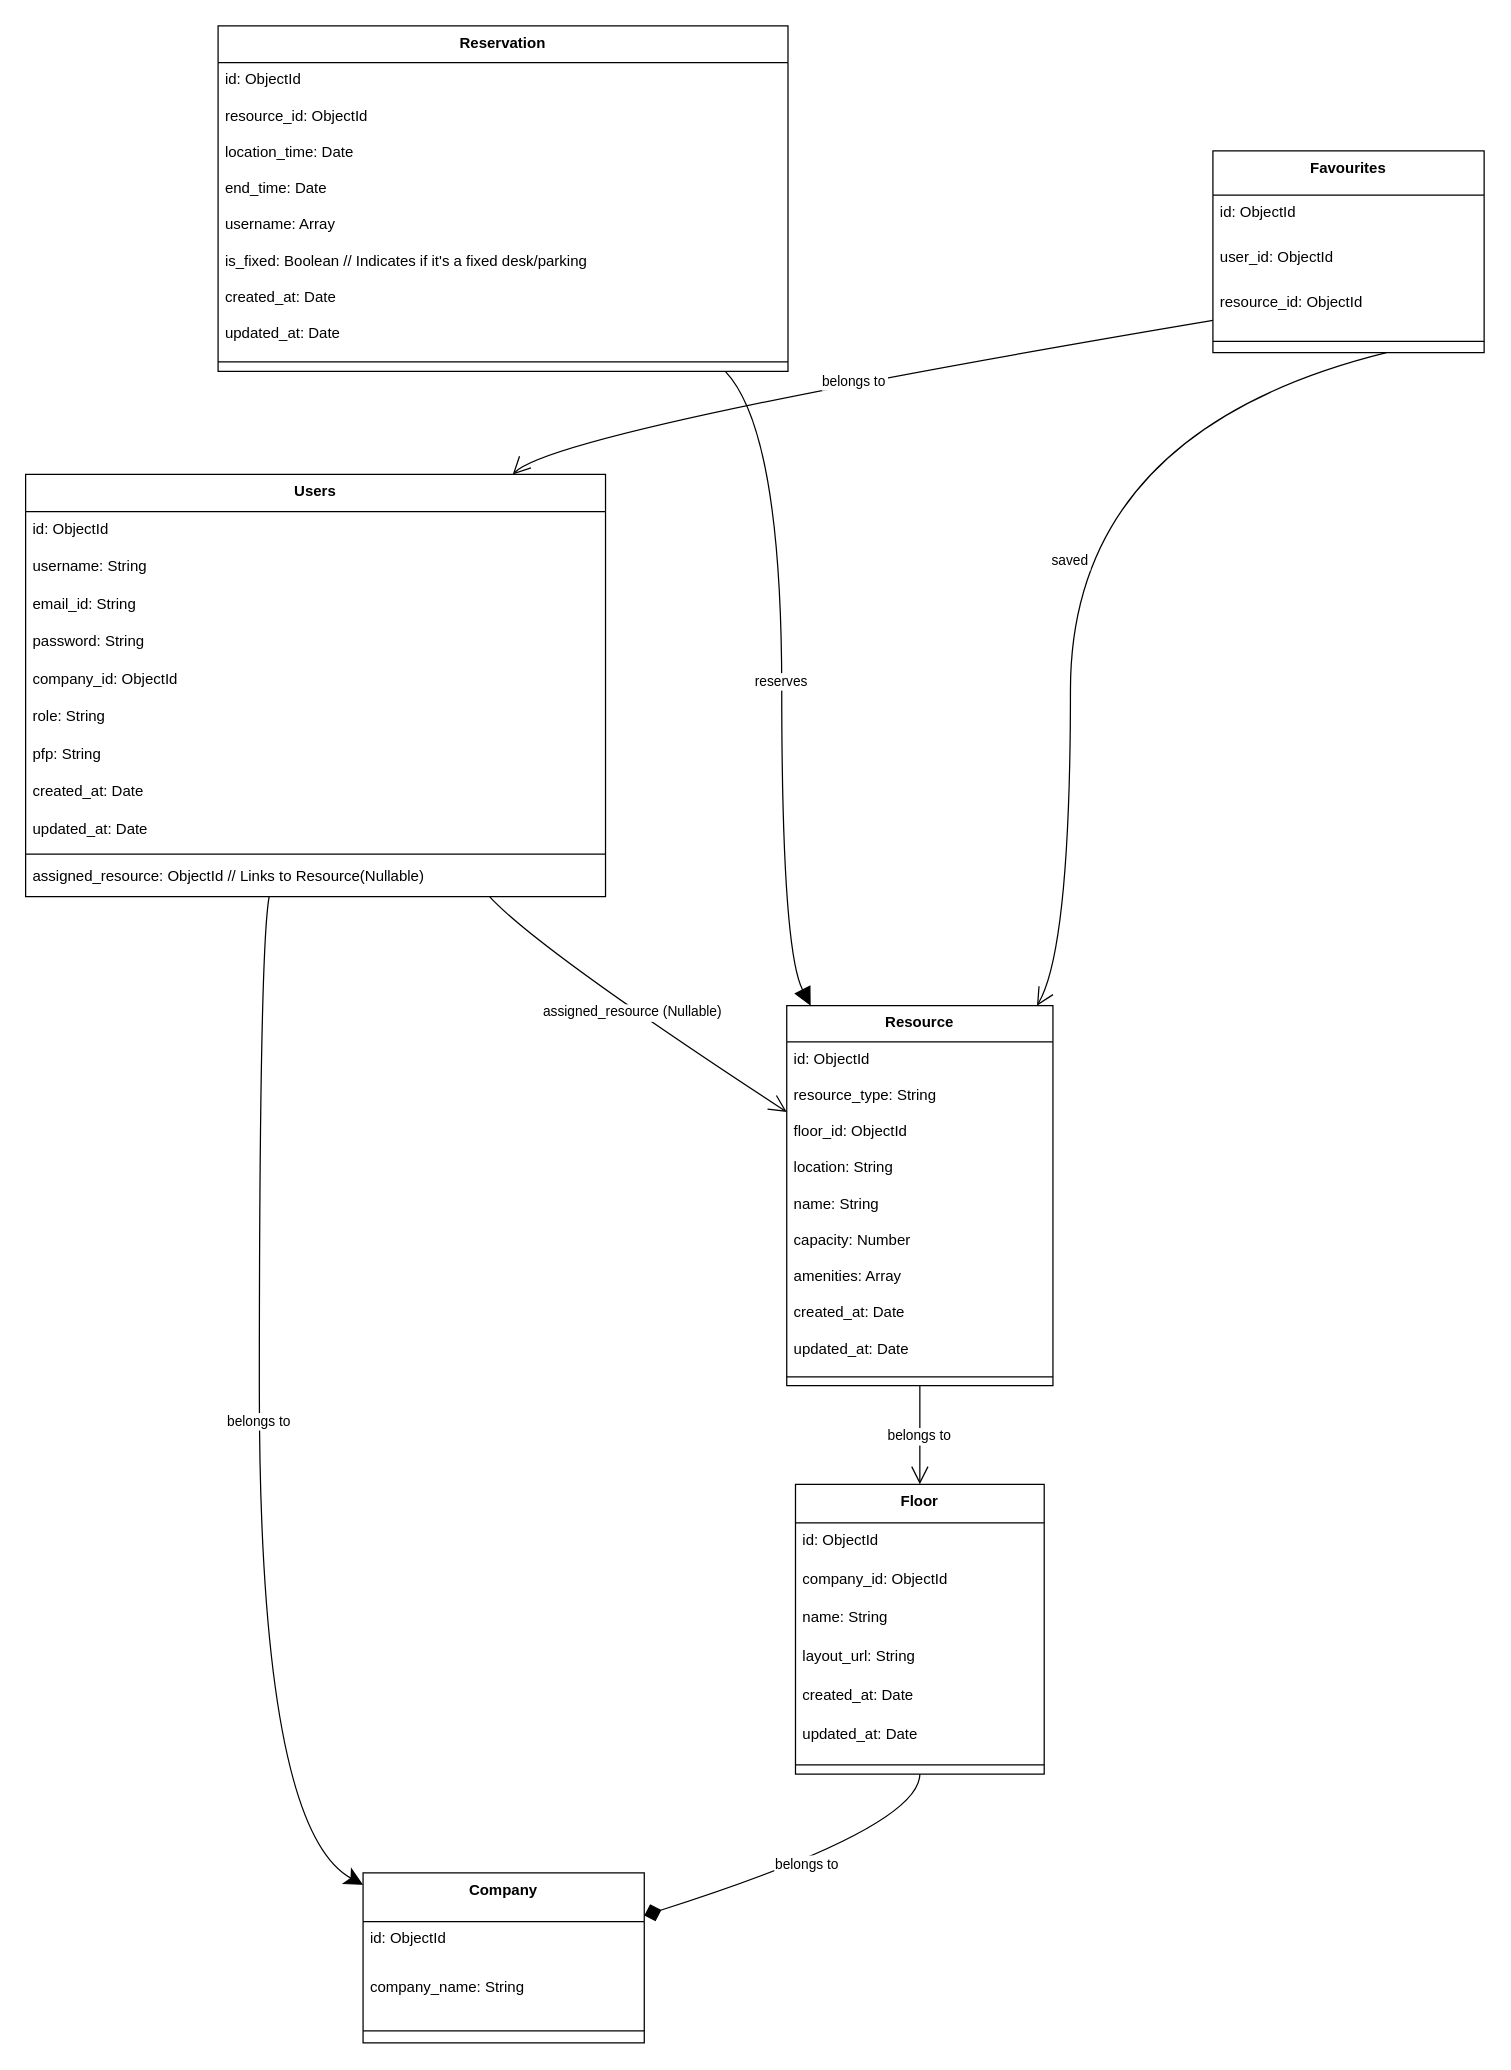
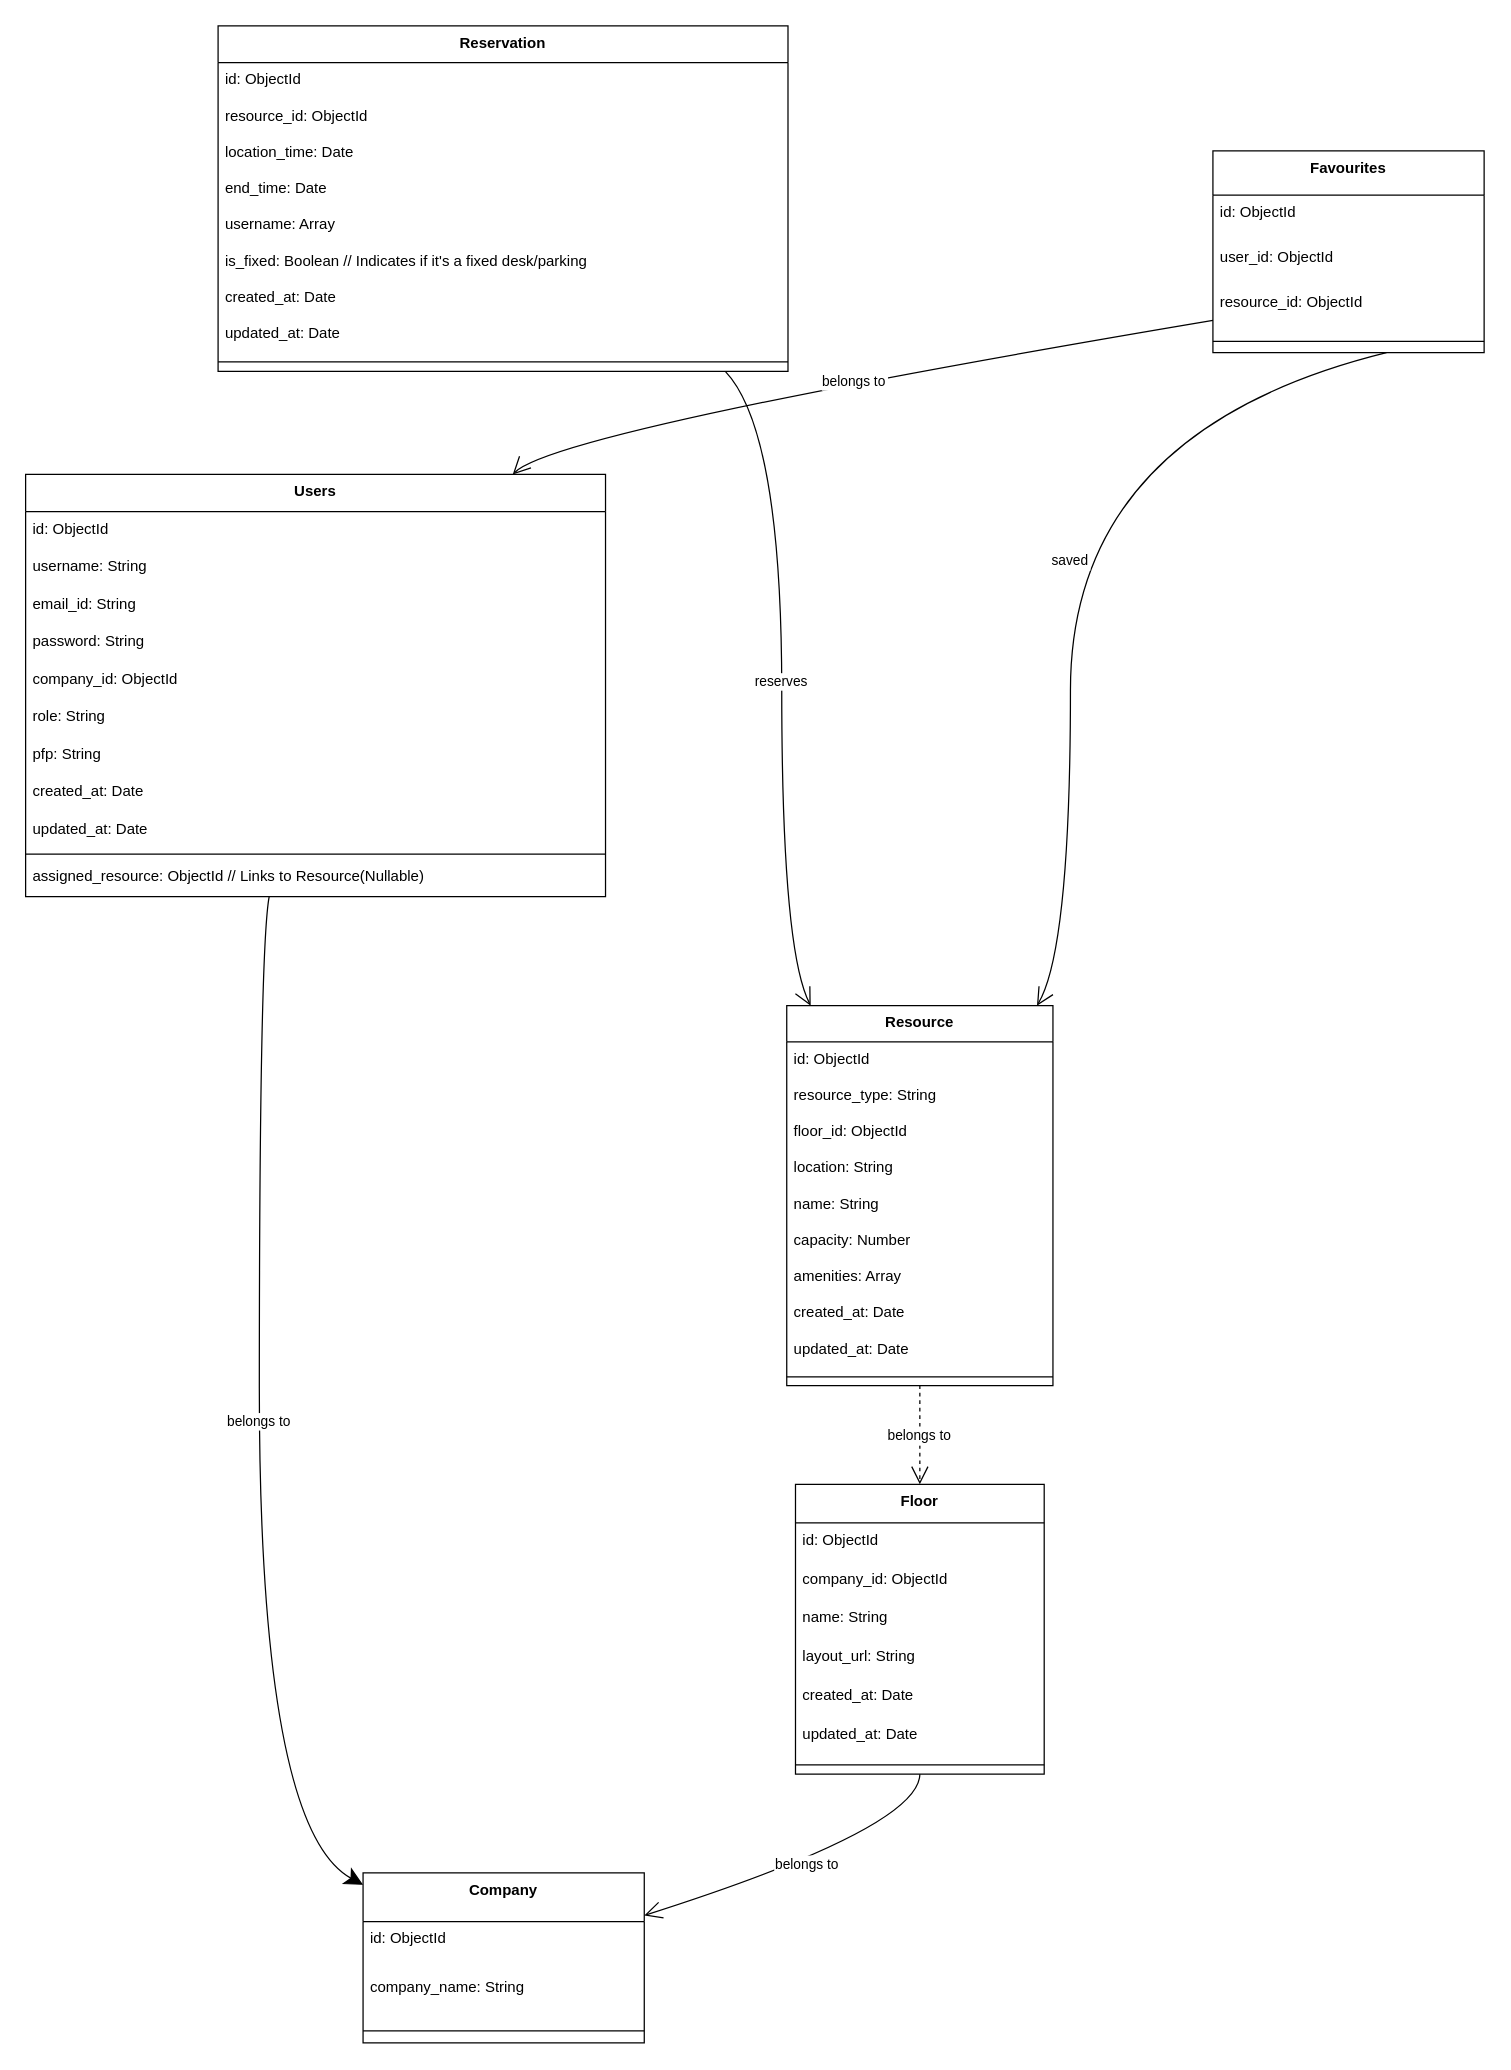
edge "Reservation" -> "Resource": arrowhead block -> open
edge "Users" -> "Resource": removed, label "assigned_resource (Nullable)"
edge "Resource" -> "Floor": style solid -> dashed
edge "Floor" -> "Company": arrowhead diamond -> open
